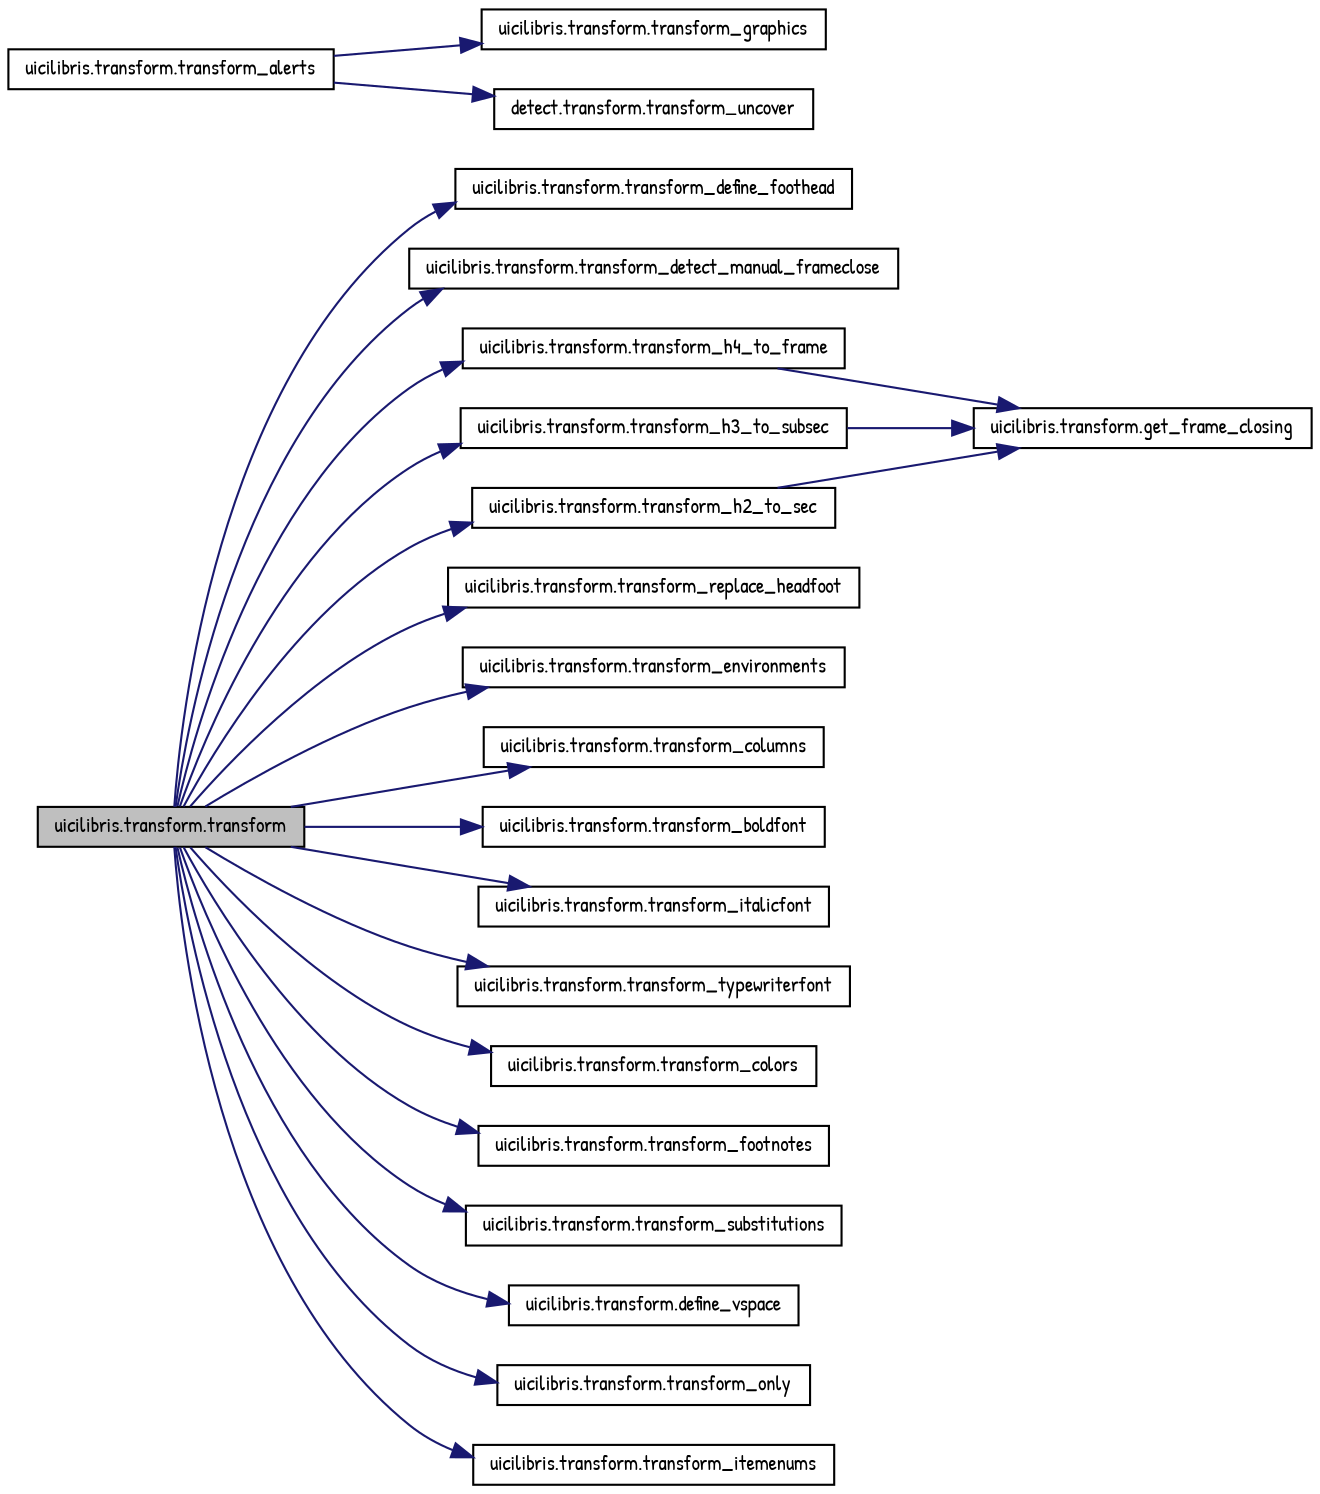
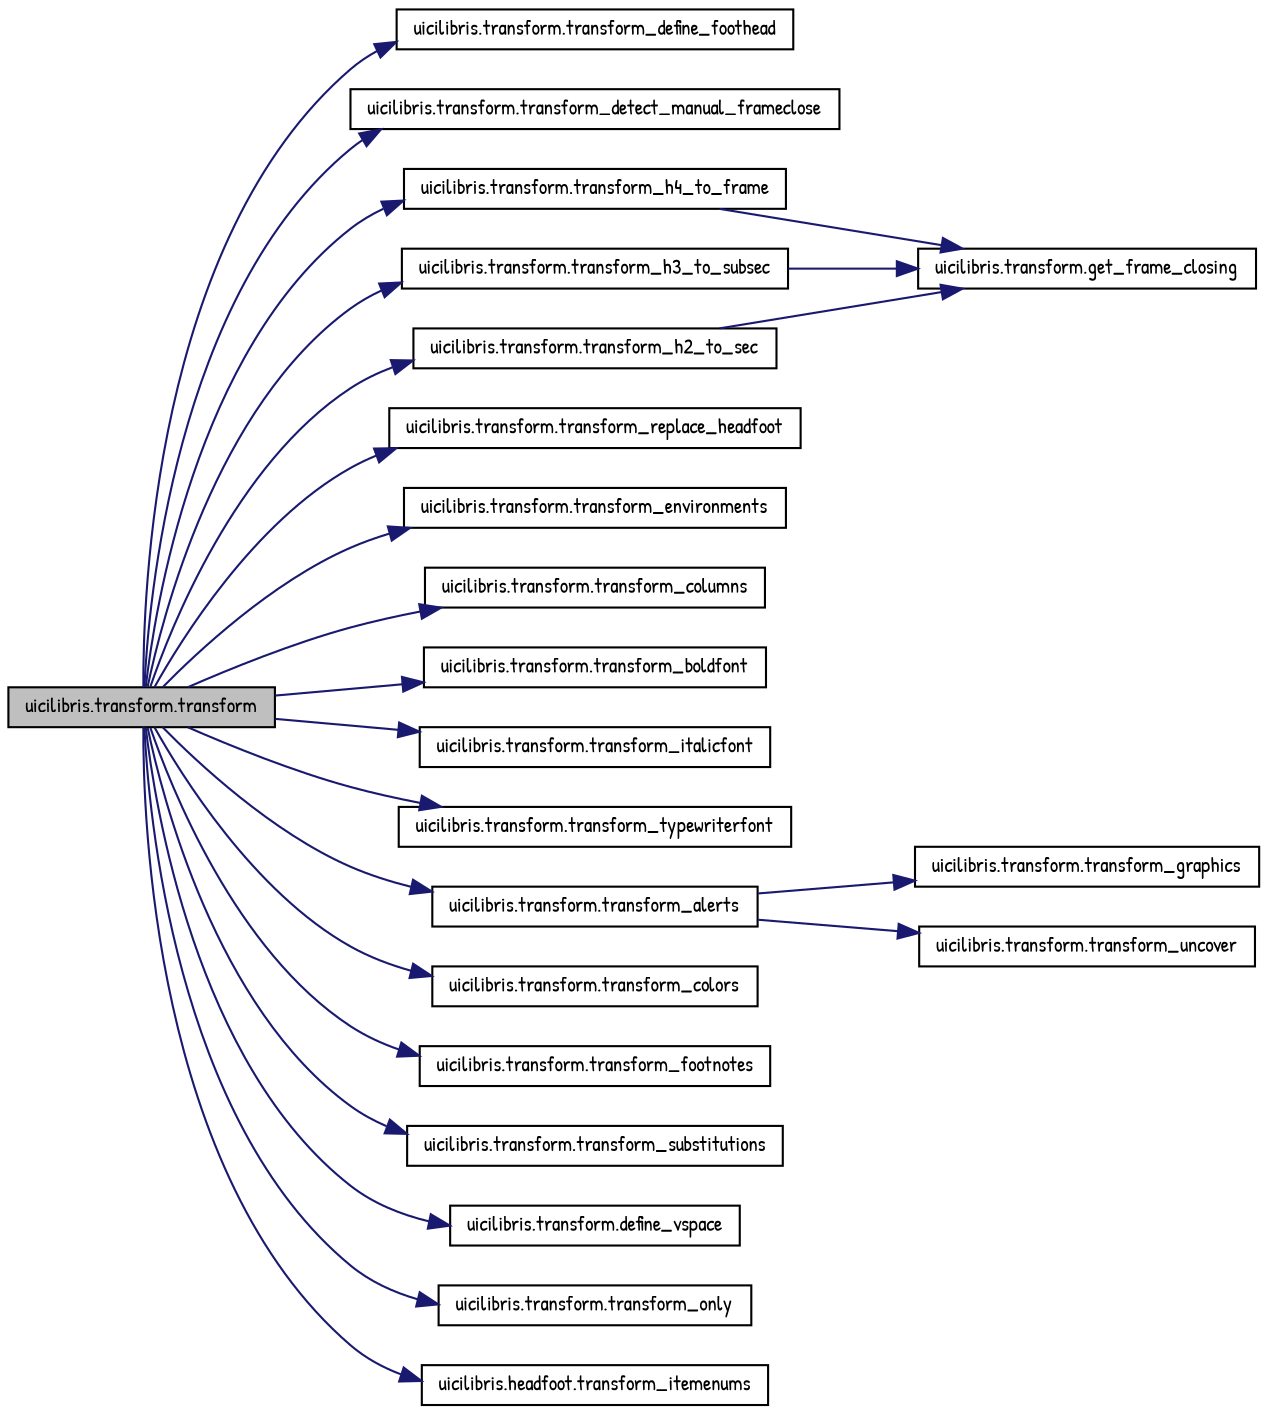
node "detect.transform.transform_uncover": label "detect.transform.transform_uncover" -> "uicilibris.transform.transform_uncover"
edge "uicilibris.transform.transform" -> "uicilibris.transform.transform_alerts": added
node "uicilibris.transform.transform_itemenums": label "uicilibris.transform.transform_itemenums" -> "uicilibris.headfoot.transform_itemenums"
